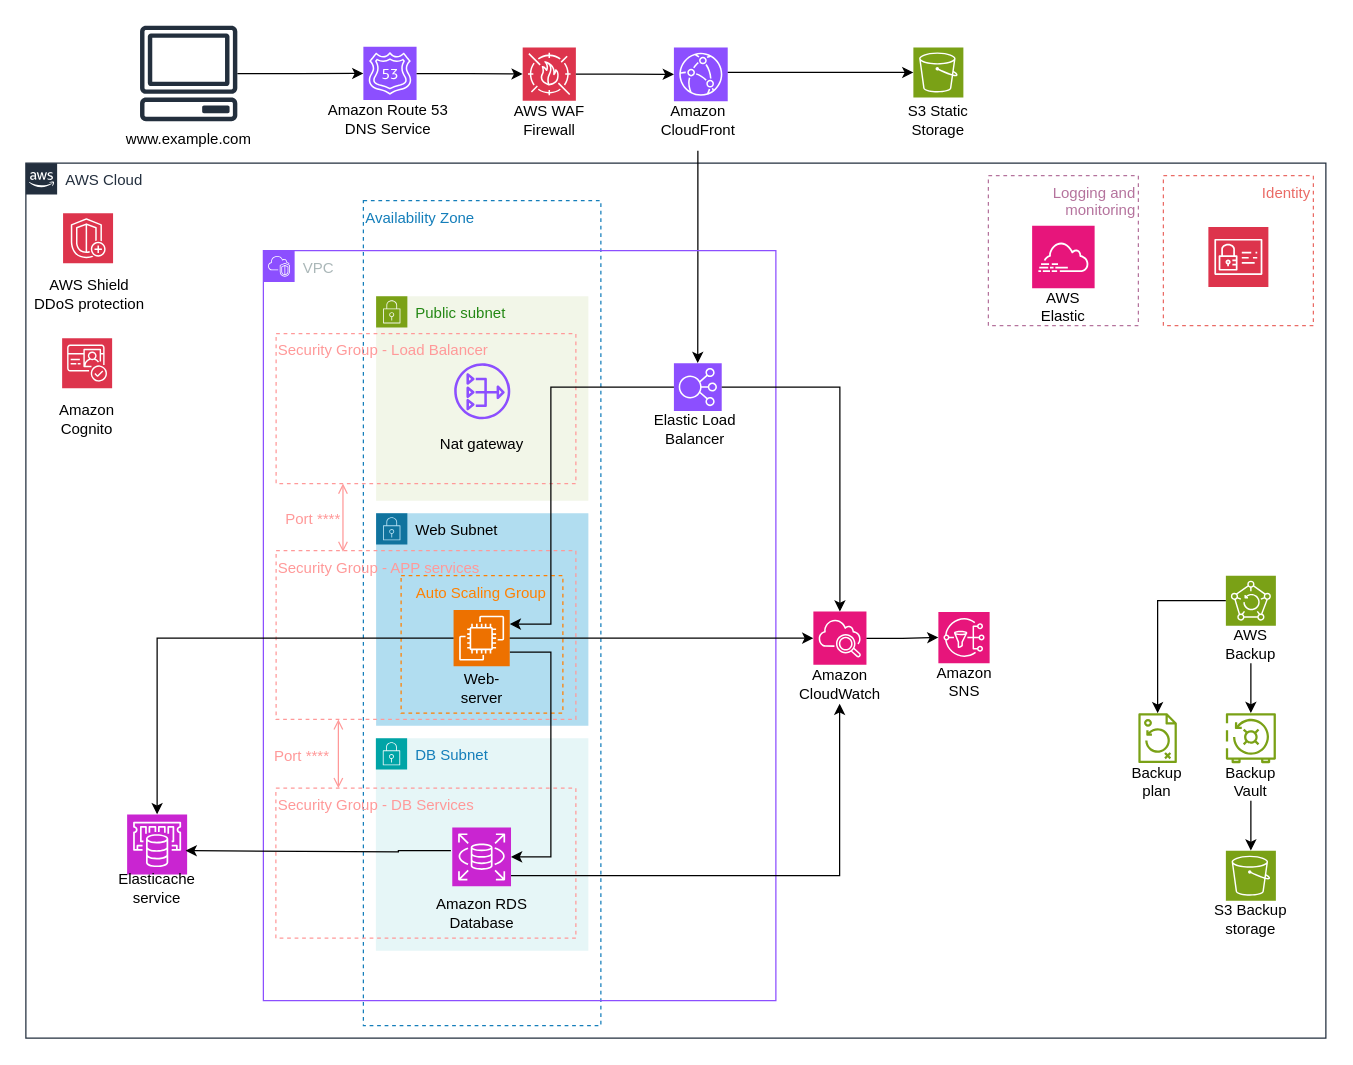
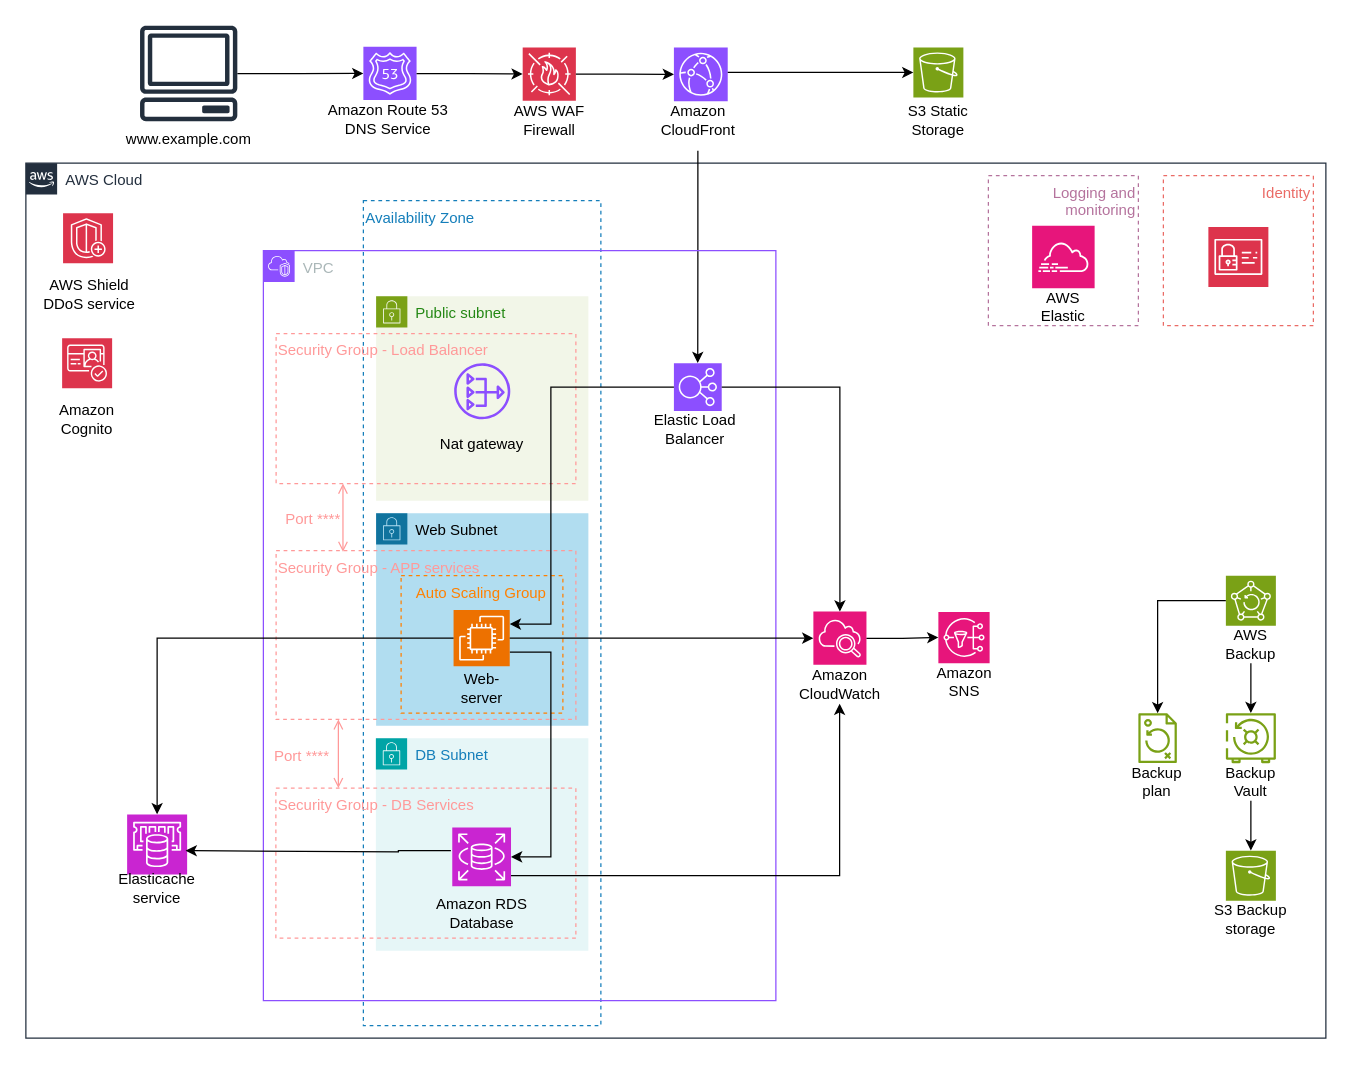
node "AWS Shield DDoS protection": label "AWS Shield DDoS protection" -> "AWS Shield DDoS service"
